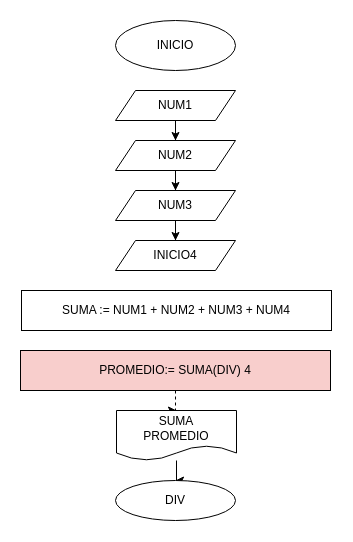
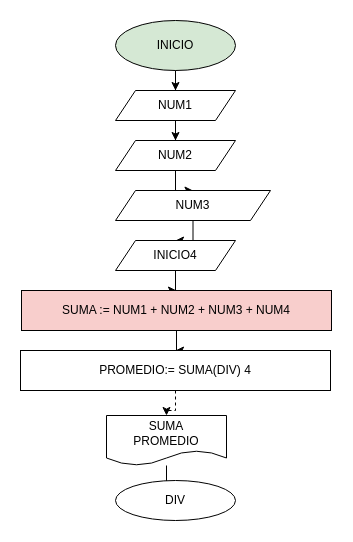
node "INICIO": fillcolor #ffffff -> #d5e8d4
edge "INICIO" -> "NUM1": added
node "NUM3": size 120x30 -> 155x30
edge "INICIO4" -> "SUMA := NUM1 + NUM2 + NUM3 + NUM4": added
node "SUMA := NUM1 + NUM2 + NUM3 + NUM4": fillcolor #ffffff -> #f8cecc
edge "SUMA := NUM1 + NUM2 + NUM3 + NUM4" -> "PROMEDIO:= SUMA(DIV) 4": added
node "PROMEDIO:= SUMA(DIV) 4": fillcolor #f8cecc -> #ffffff
node "SUMA PROMEDIO": moved (177, 436) -> (167, 441)
